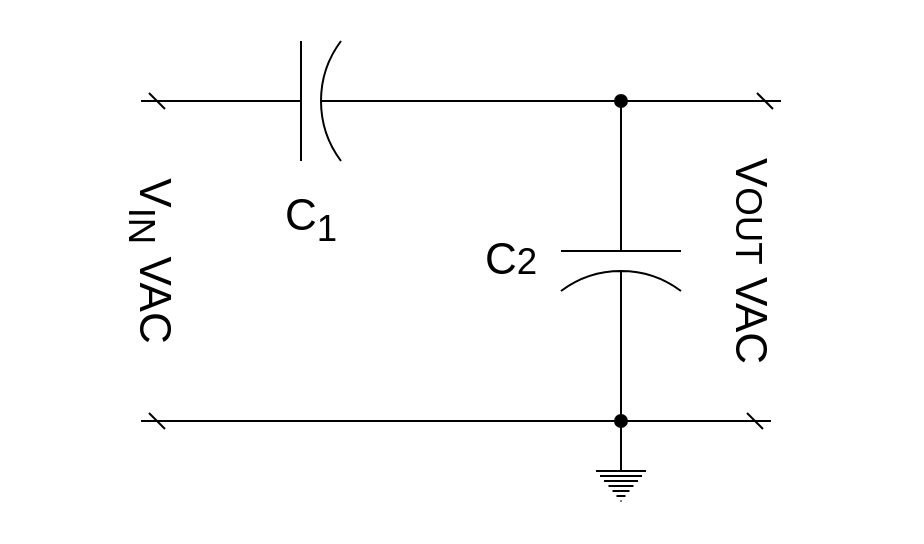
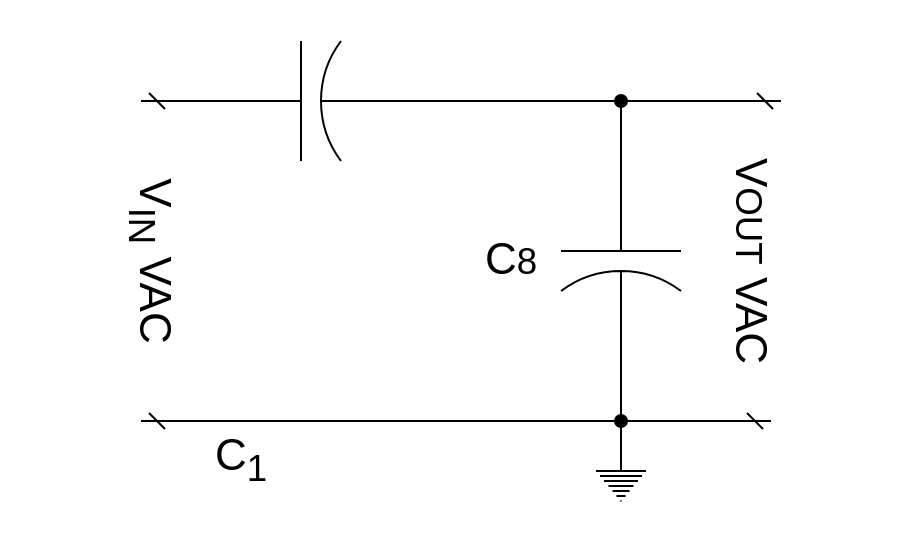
node "C1": moved (311, 221) -> (241, 461)
node "C2": label "C2" -> "C8"
